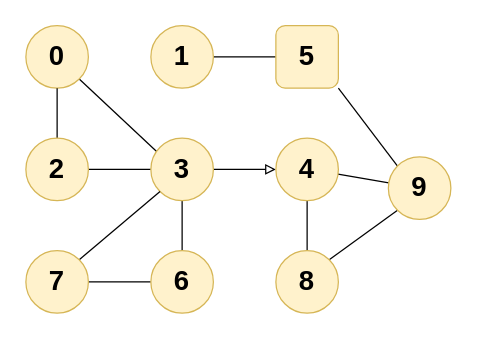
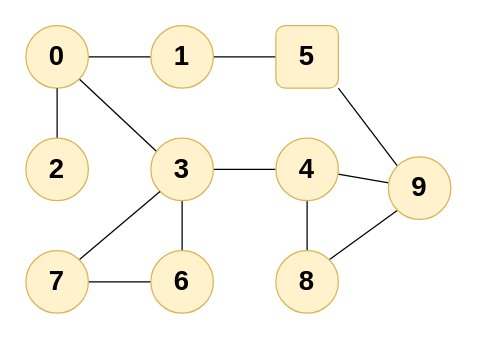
edge "0" -- "1": added
edge "2" -- "3": removed
edge "3" -> "4": arrowhead block -> none
